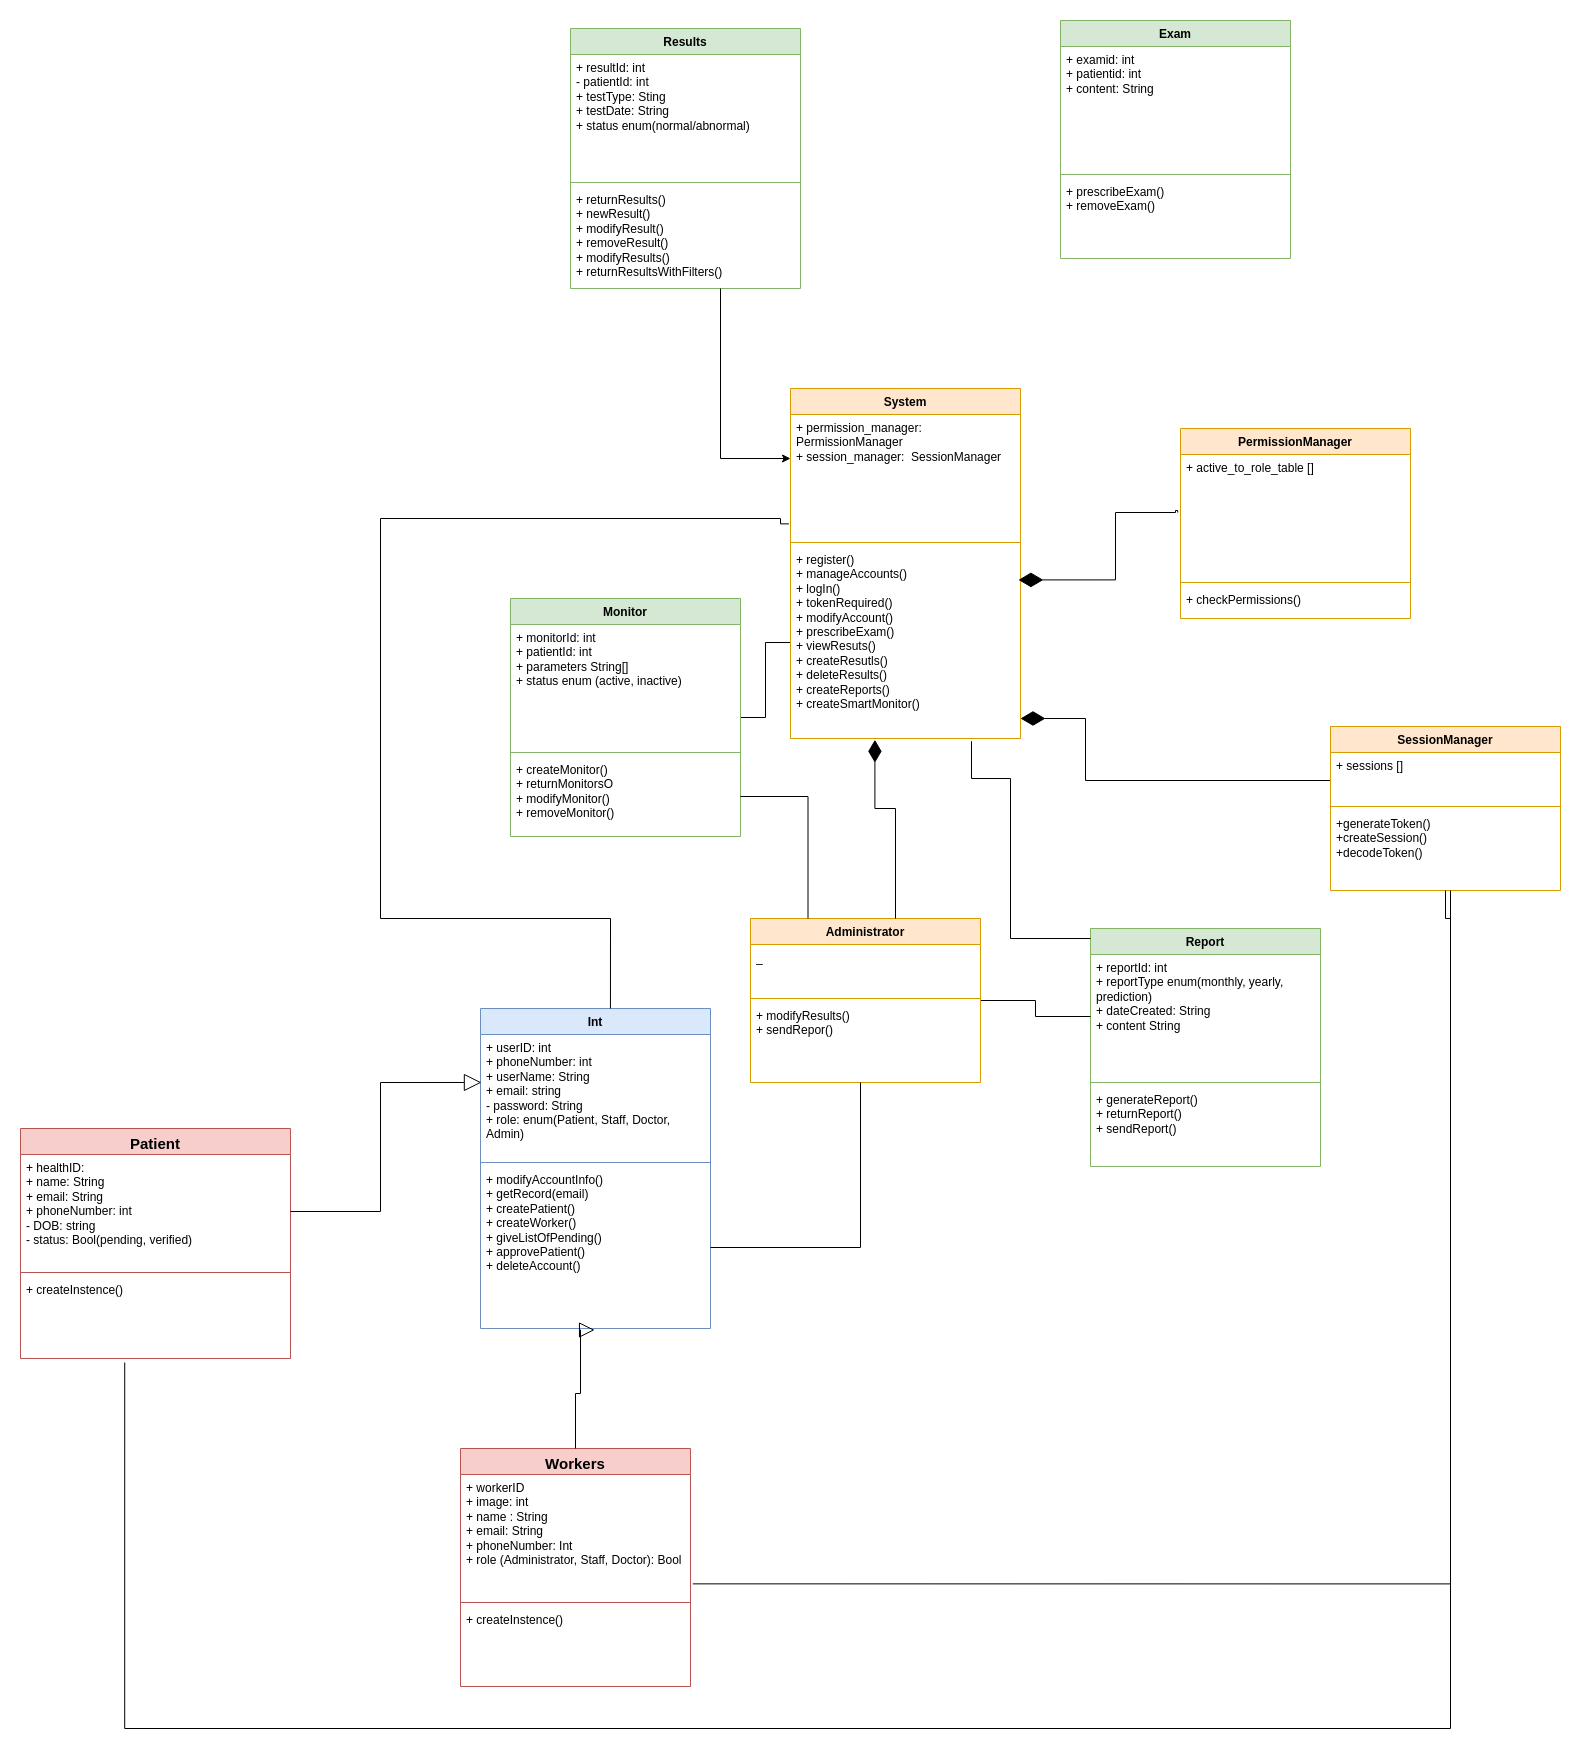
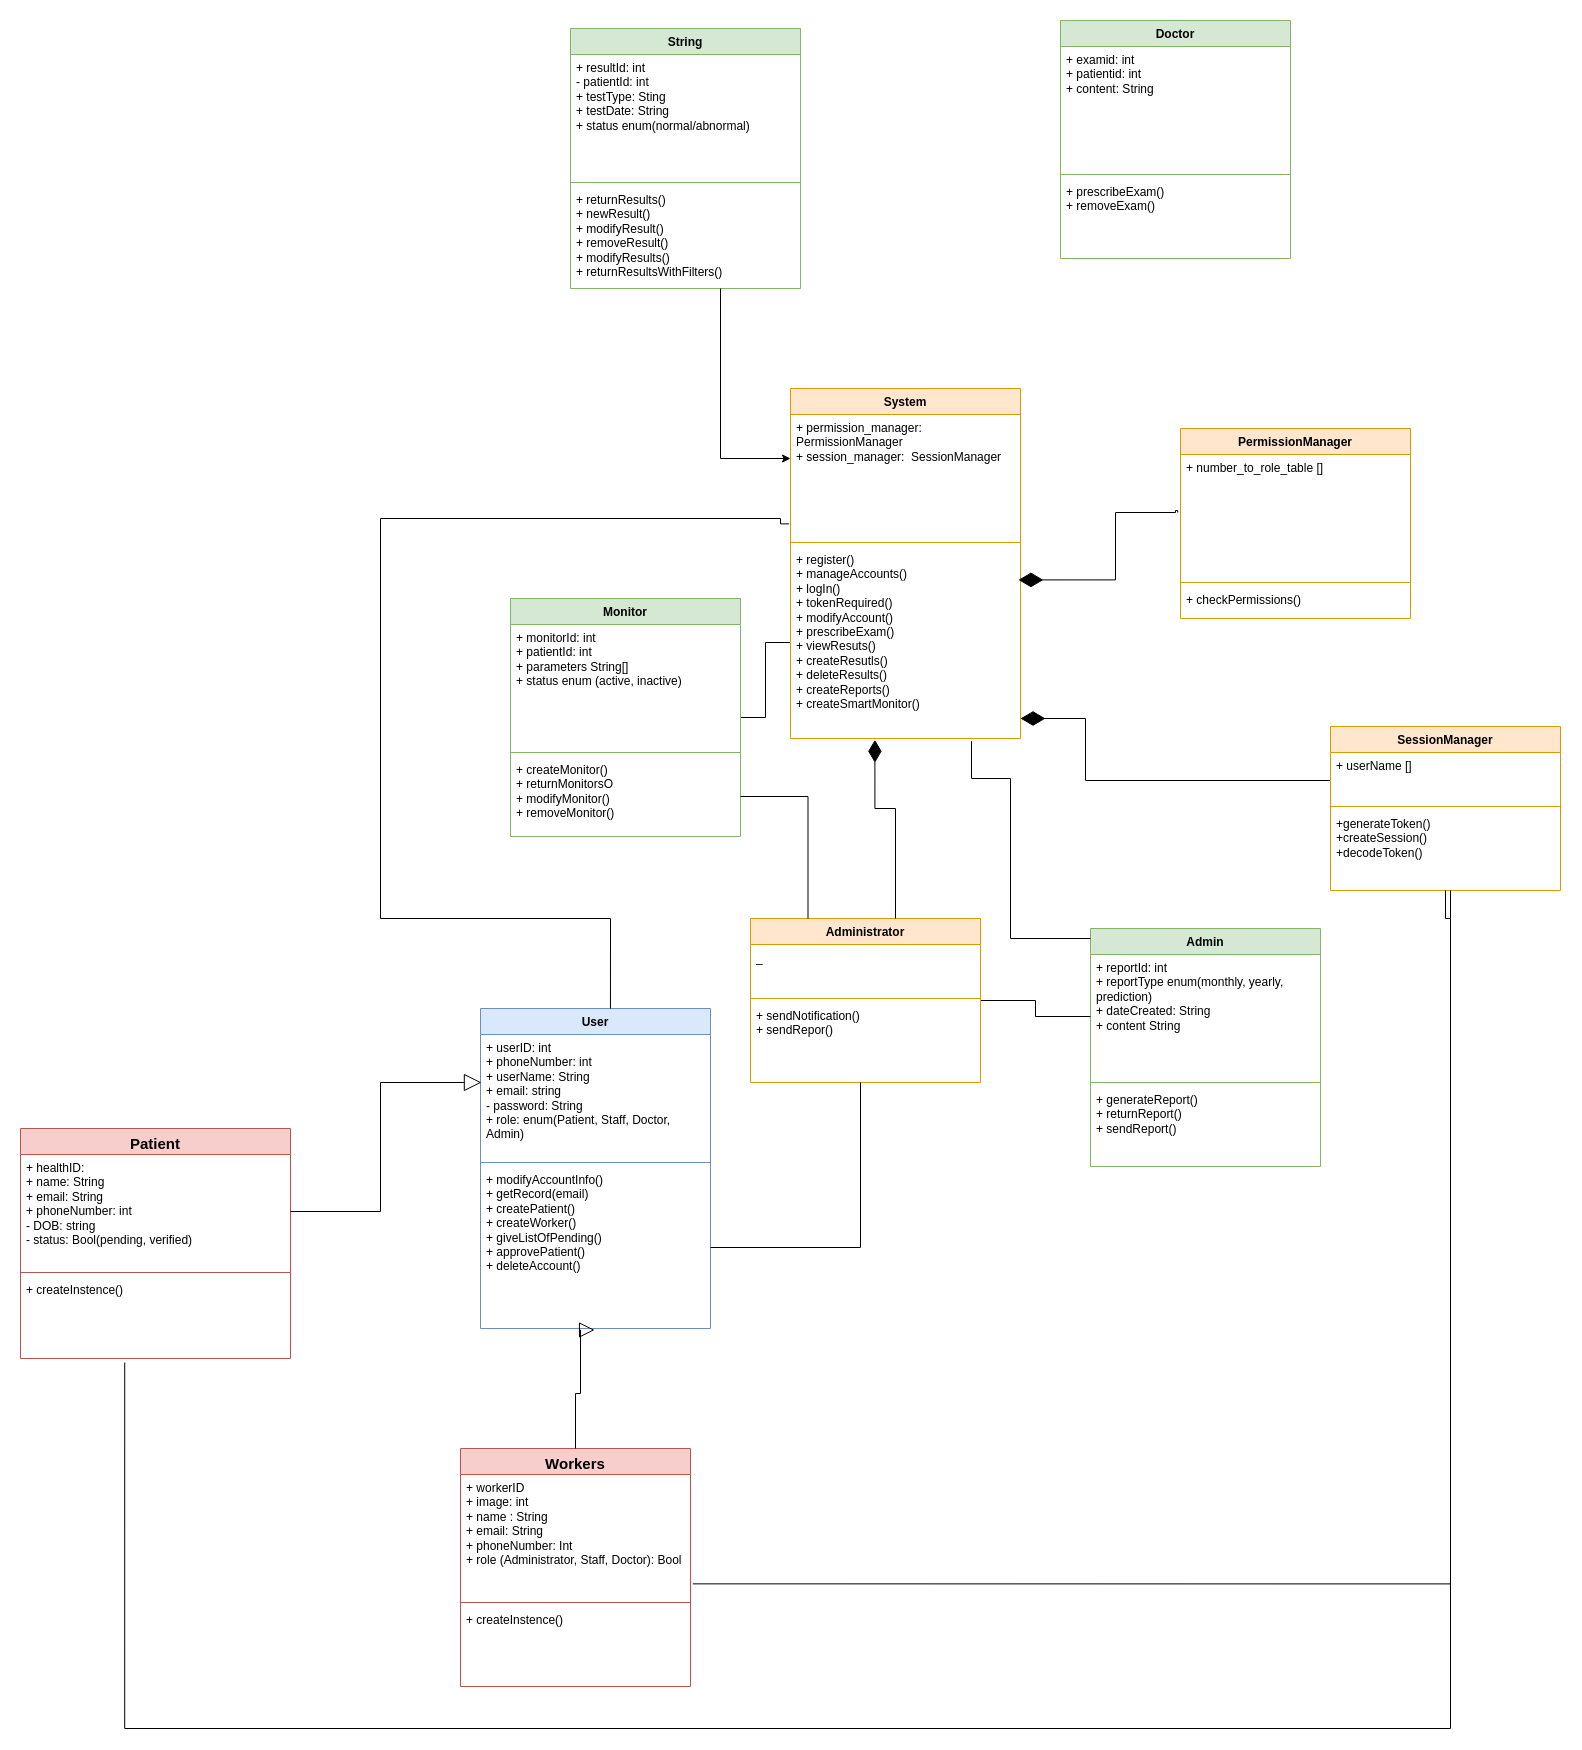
node "Exam": label "Exam" -> "Doctor"
node "Results": label "Results" -> "String"
node "+ active_to_role_table []": label "+ active_to_role_table []" -> "+ number_to_role_table []"
node "+ sessions []": label "+ sessions []" -> "+ userName []"
node "Report": label "Report" -> "Admin"
node "Int": label "Int" -> "User"
node "+ modifyResults() + sendRepor()": label "+ modifyResults() + sendRepor()" -> "+ sendNotification() + sendRepor()"
